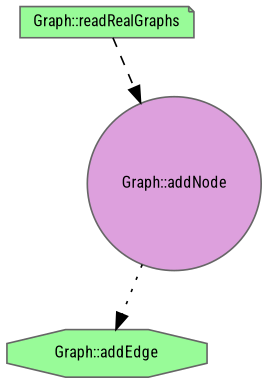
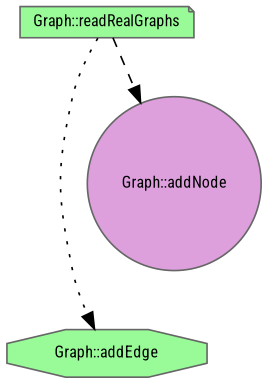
edge "Graph::addNode" -> "Graph::addEdge": now "Graph::readRealGraphs" -> "Graph::addEdge"
